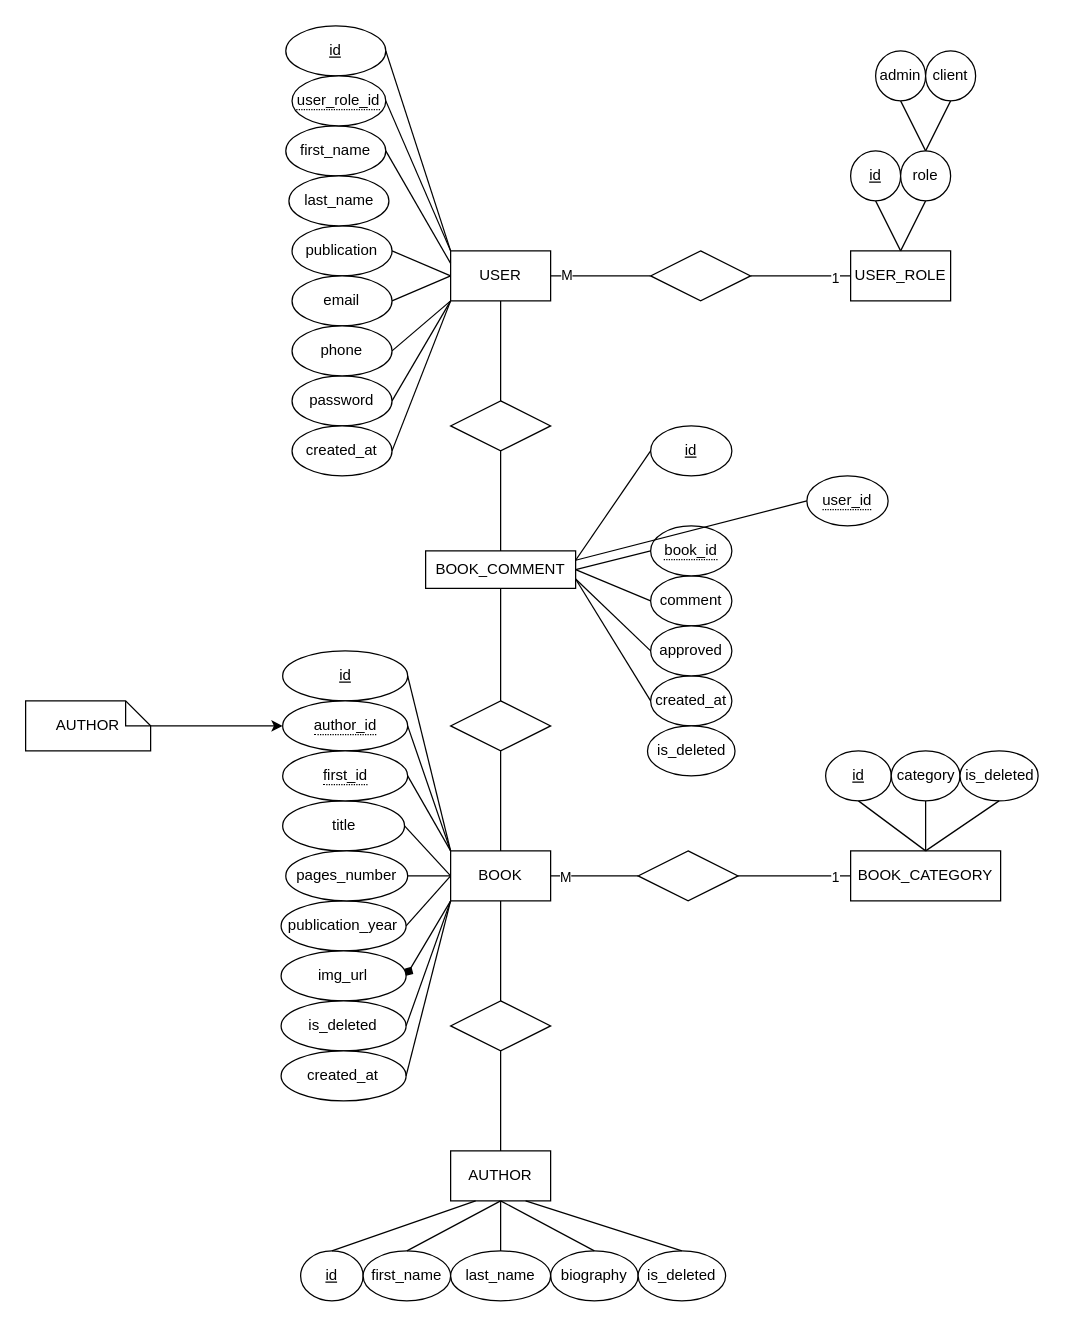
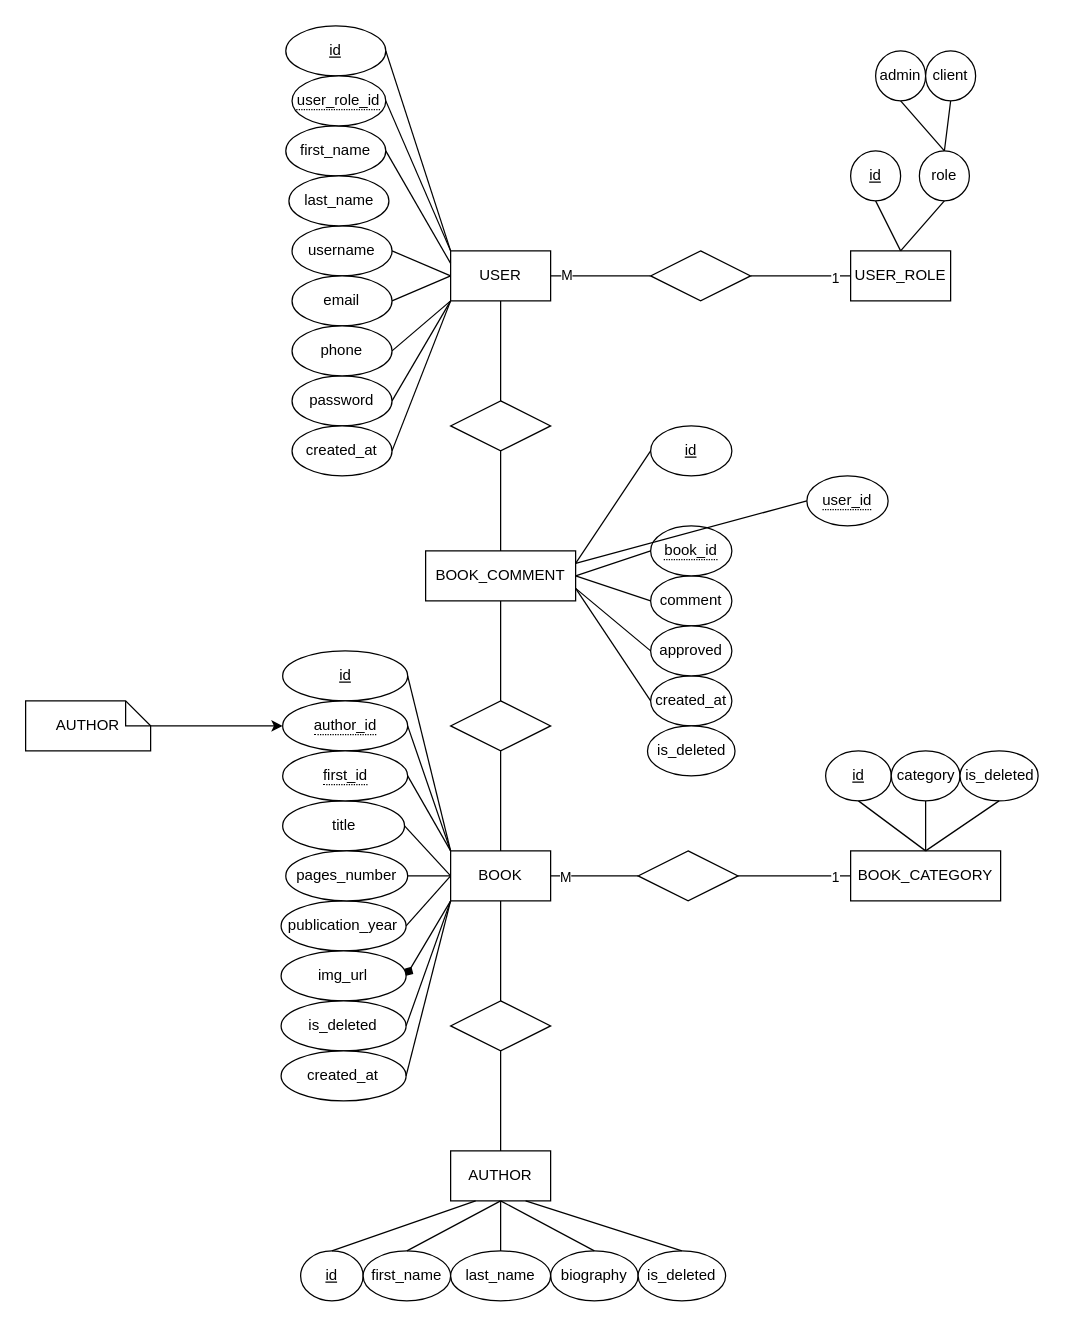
node "role": moved (926, 176) -> (944, 176)
node "publication": label "publication" -> "username"
node "BOOK_COMMENT": size 150x38 -> 150x50
